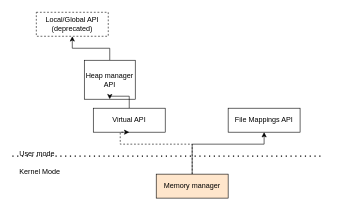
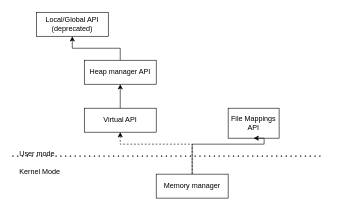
node "Local/Global API (deprecated)": style dashed -> solid
node "Heap manager API": size 51x39 -> 72x24
node "Virtual API": moved (129, 120) -> (120, 120)
node "File Mappings API": size 72x24 -> 51x30
node "Memory manager": fillcolor #ffe6cc -> #ffffff
